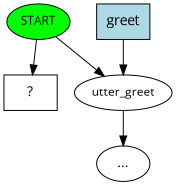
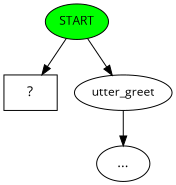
node "greet": removed
